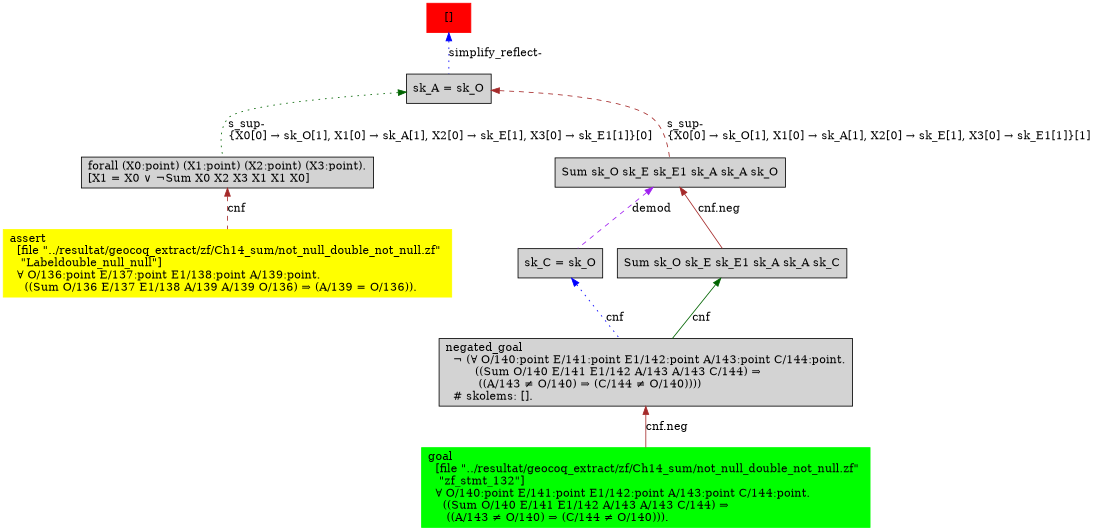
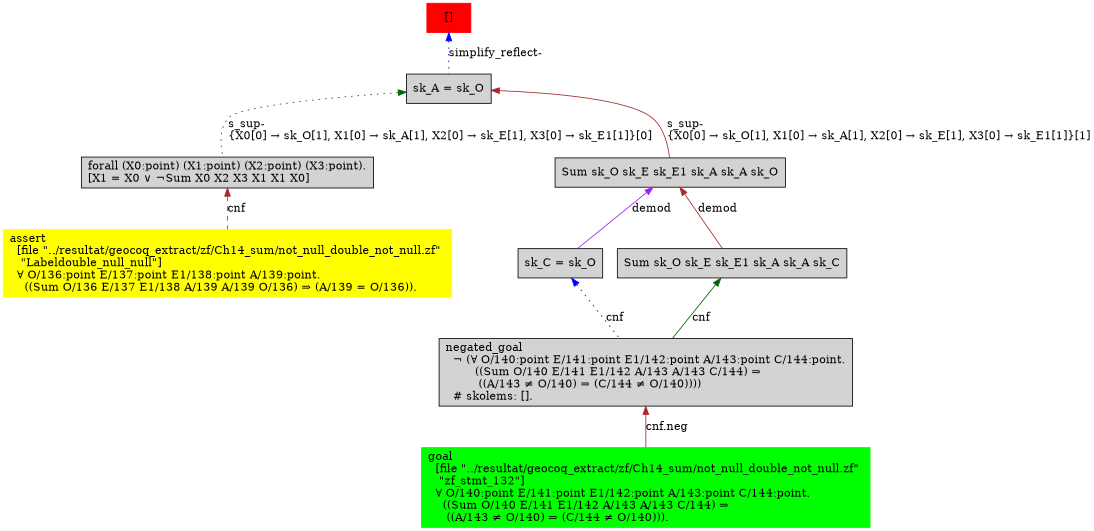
edge "Sum sk_O sk_E sk_E1 sk_A sk_A sk_O" -> "sk_A = sk_O": style dashed -> solid
edge "Sum sk_O sk_E sk_E1 sk_A sk_A sk_C" -> "Sum sk_O sk_E sk_E1 sk_A sk_A sk_O": label "cnf.neg" -> "demod"
edge "sk_C = sk_O" -> "Sum sk_O sk_E sk_E1 sk_A sk_A sk_O": style dashed -> solid
